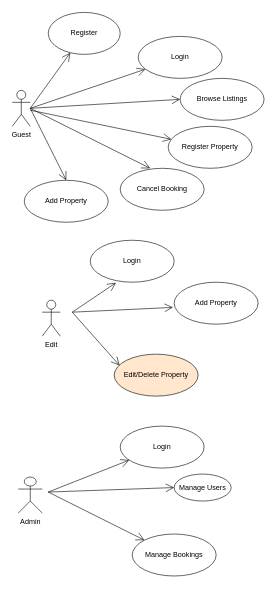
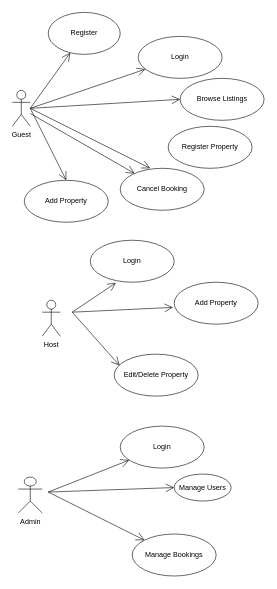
edge "Guest" -> "Register Property": now "Guest" -> "Cancel Booking"
node "Edit": label "Edit" -> "Host"
node "Edit/Delete Property": fillcolor #ffe6cc -> #ffffff
